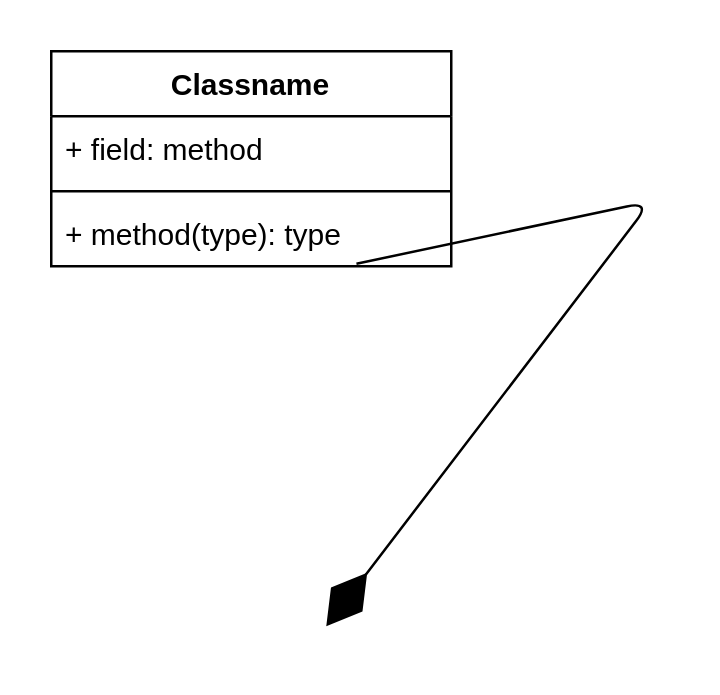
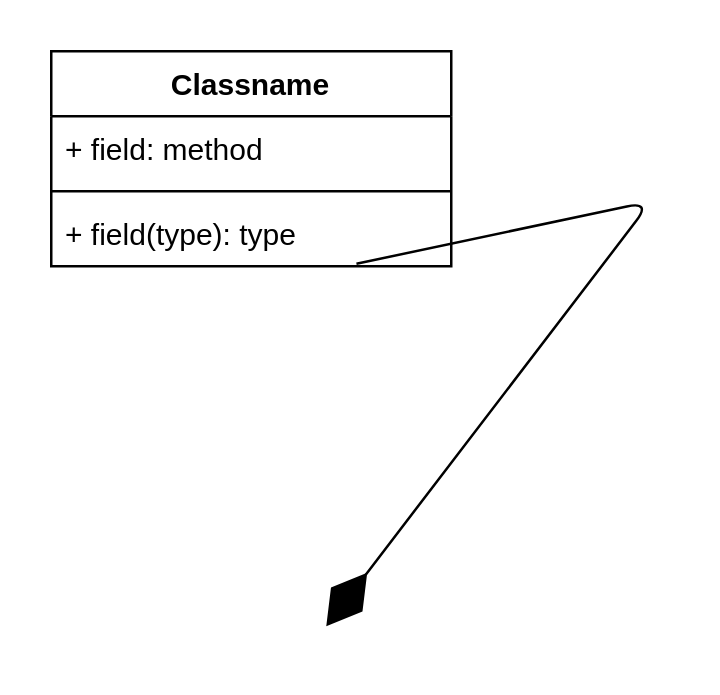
node "+ method(type): type": label "+ method(type): type" -> "+ field(type): type"
